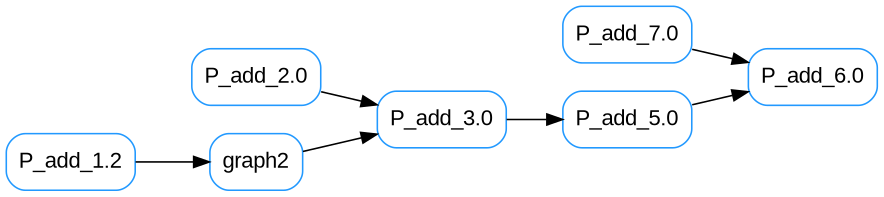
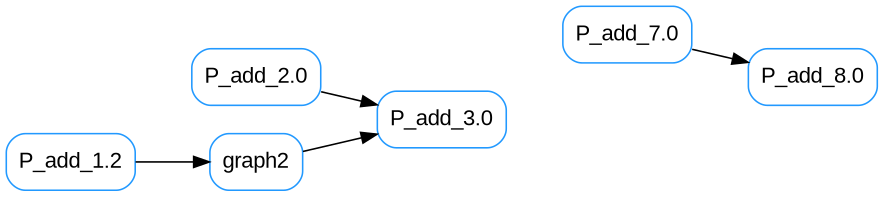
node "P_add_6.0": label "P_add_6.0" -> "P_add_8.0"
node "P_add_5.0": removed
